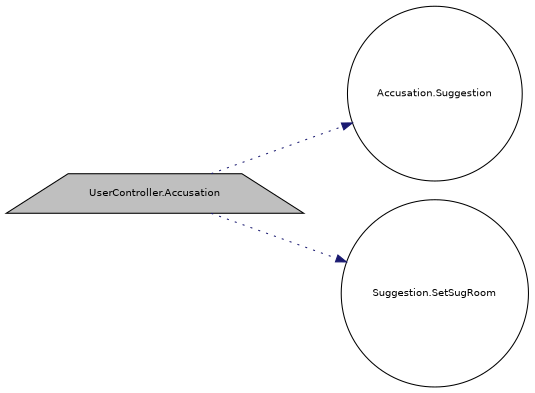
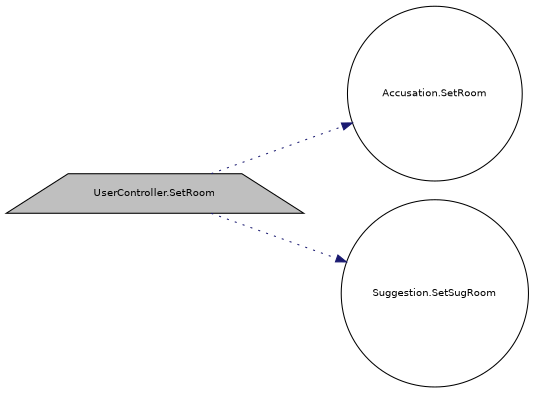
node "Accusation.Suggestion": label "Accusation.Suggestion" -> "Accusation.SetRoom"
node "UserController.Accusation": label "UserController.Accusation" -> "UserController.SetRoom"
